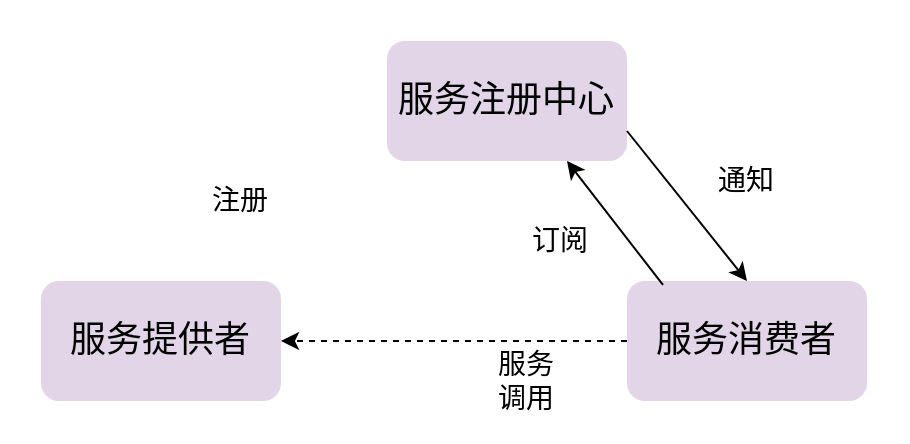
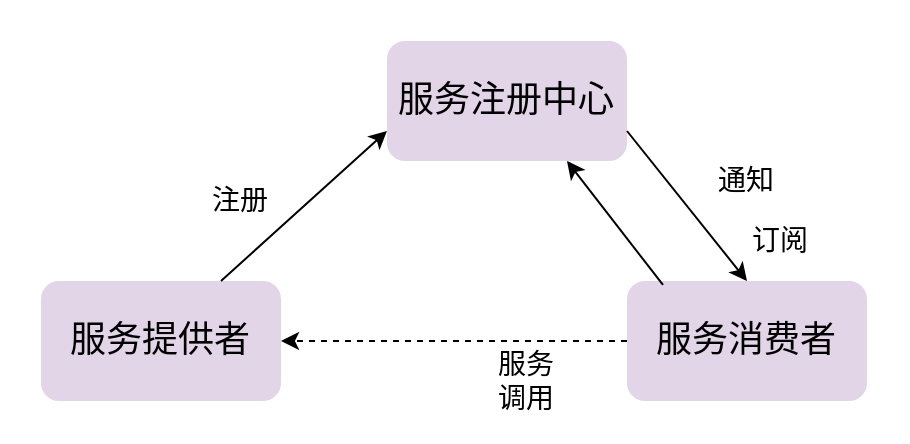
edge "服务提供者" -> "服务注册中心": added
node "订阅": moved (561, 241) -> (781, 241)
